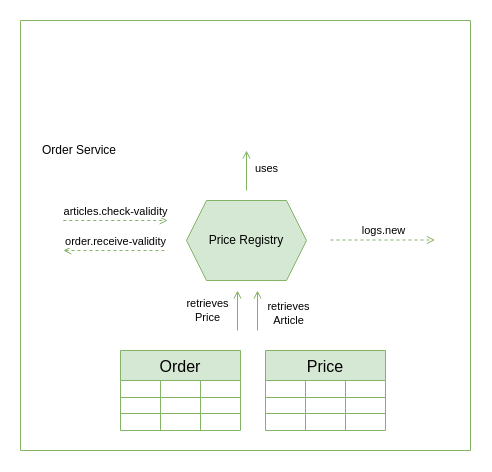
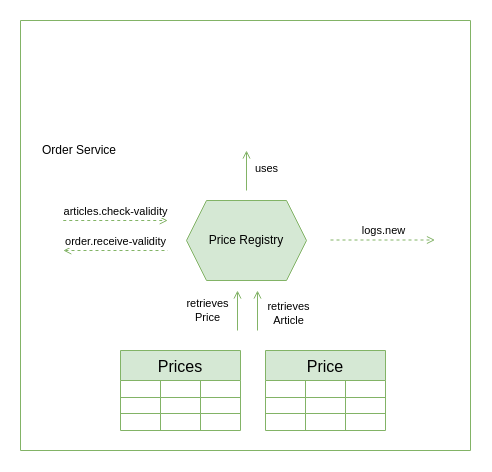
node "Order": label "Order" -> "Prices"
